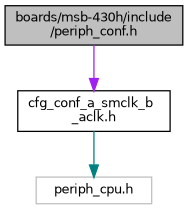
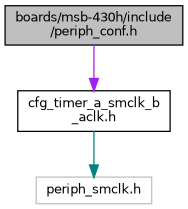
node "cfg_conf_a_smclk_b _aclk.h": label "cfg_conf_a_smclk_b _aclk.h" -> "cfg_timer_a_smclk_b _aclk.h"
node "periph_cpu.h": label "periph_cpu.h" -> "periph_smclk.h"
